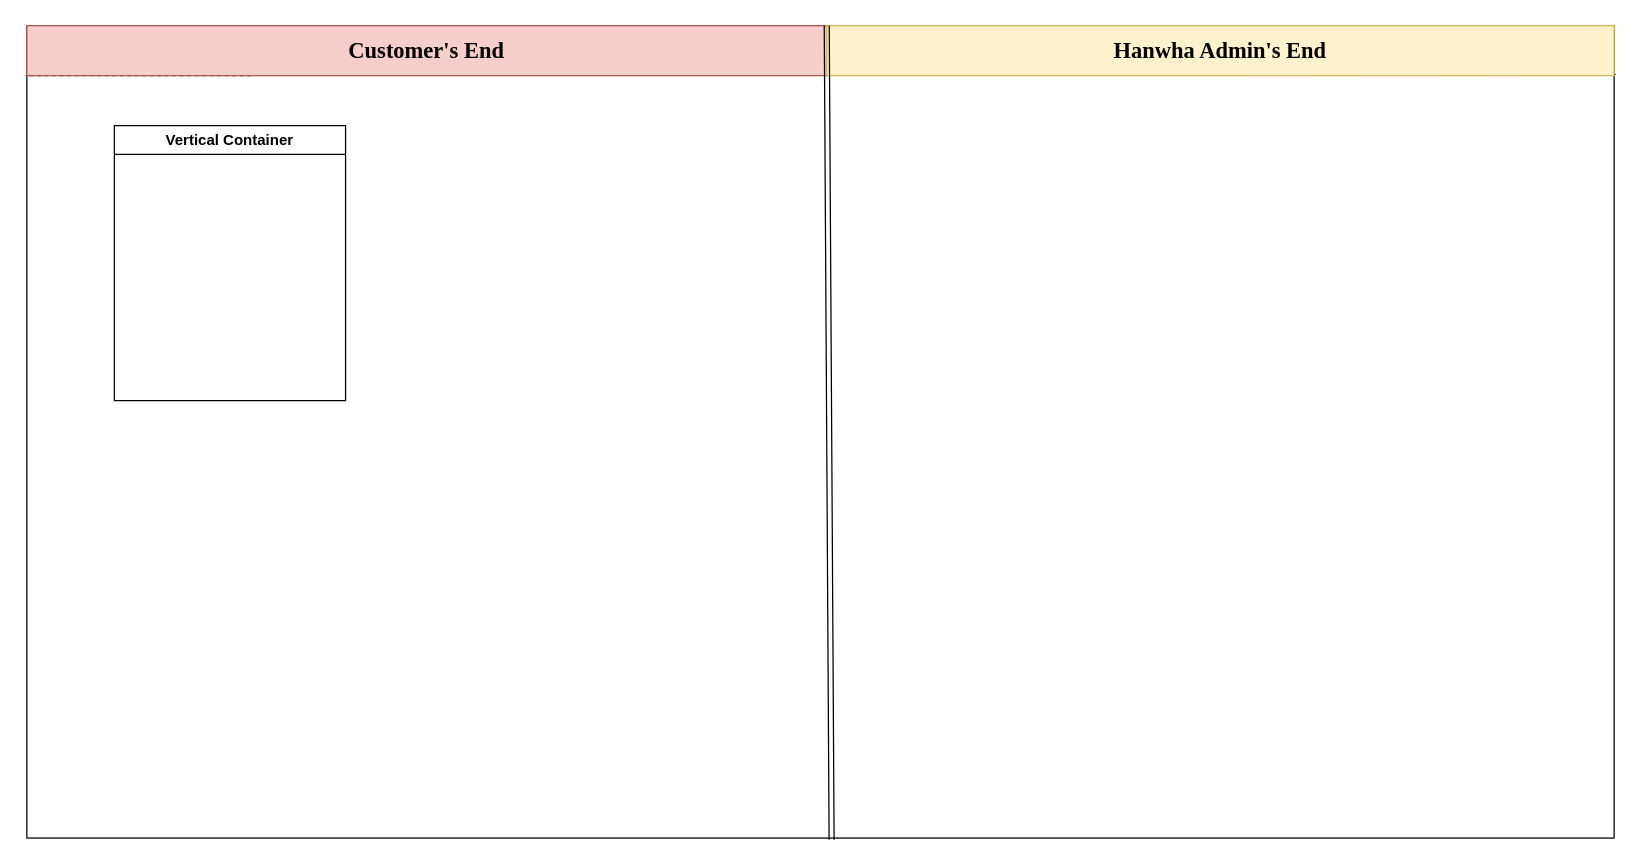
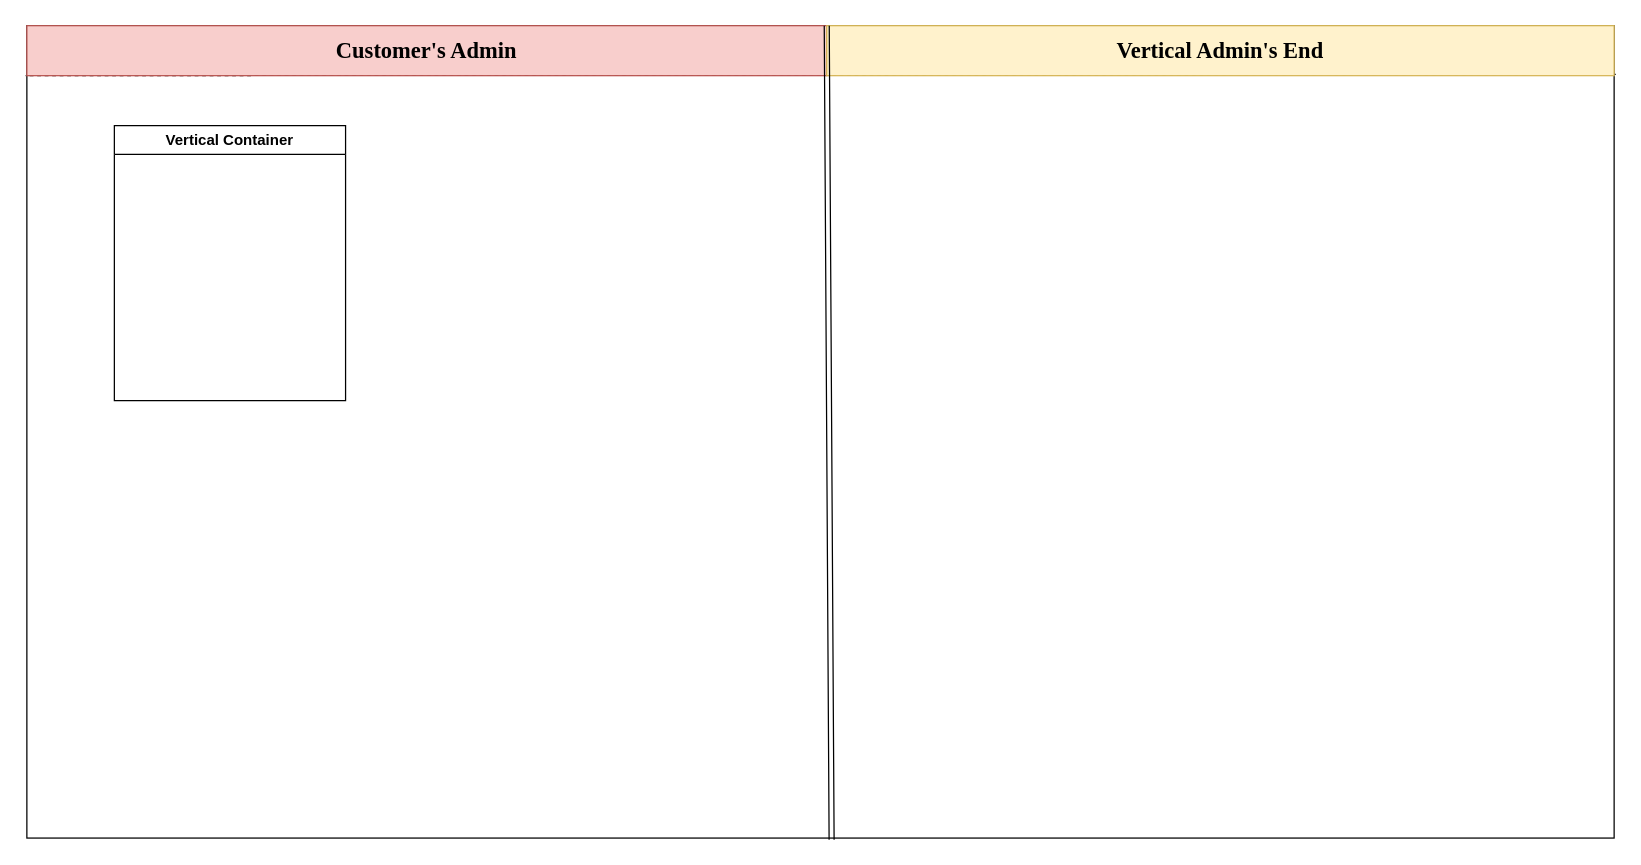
node "Customer's End": label "Customer's End" -> "Customer's Admin"
node "Hanwha Admin's End": label "Hanwha Admin's End" -> "Vertical Admin's End"
